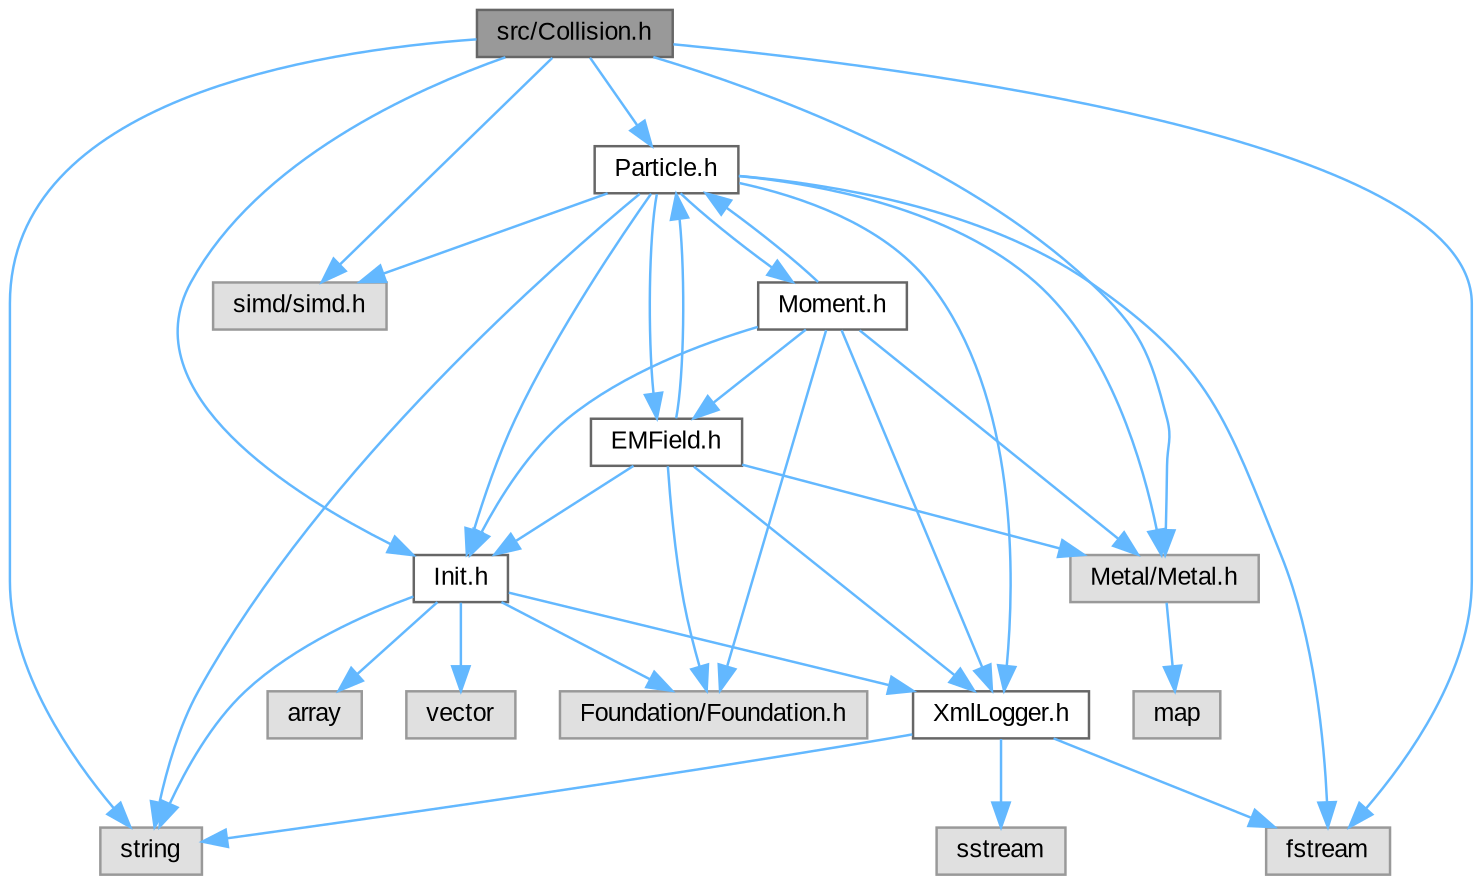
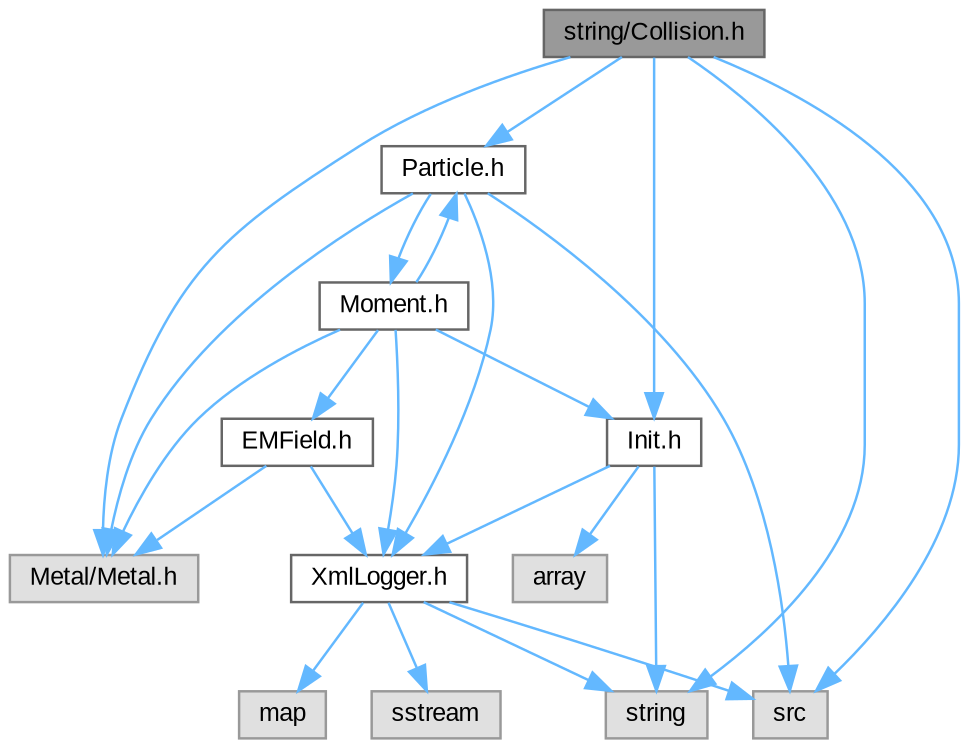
node "src/Collision.h": label "src/Collision.h" -> "string/Collision.h"
edge "Particle.h" -> "EMField.h": removed
node "simd/simd.h": removed
edge "EMField.h" -> "Particle.h": removed
edge "Particle.h" -> "Init.h": removed
edge "Particle.h" -> "string": removed
edge "EMField.h" -> "Init.h": removed
edge "Metal/Metal.h" -> "map": now "XmlLogger.h" -> "map"
node "vector": removed
node "Foundation/Foundation.h": removed
node "fstream": label "fstream" -> "src"
